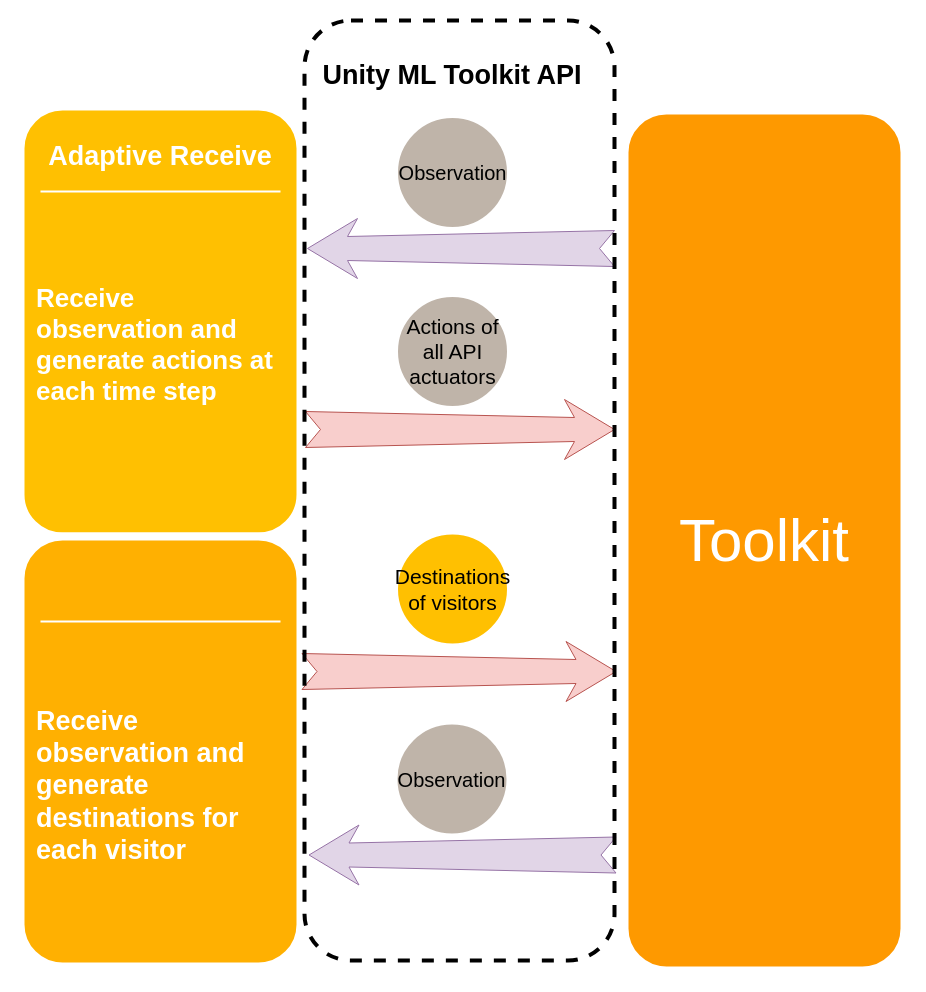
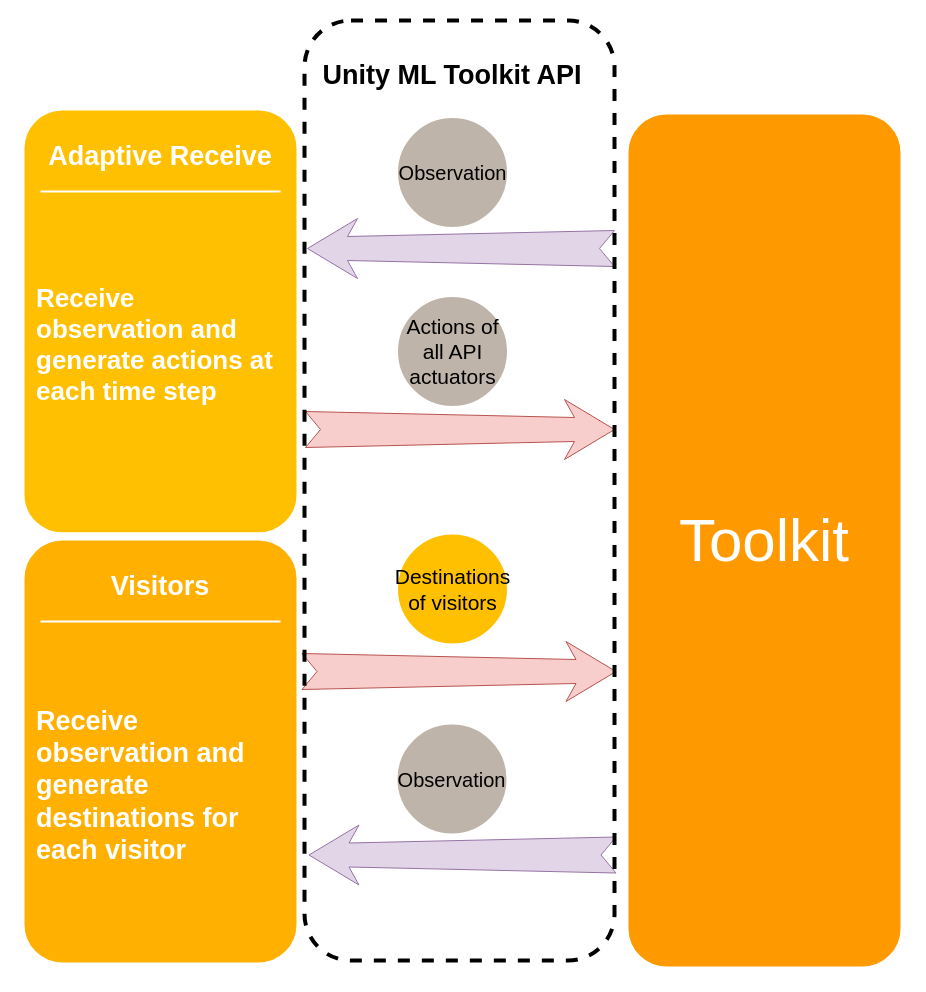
node "Visitors": added
